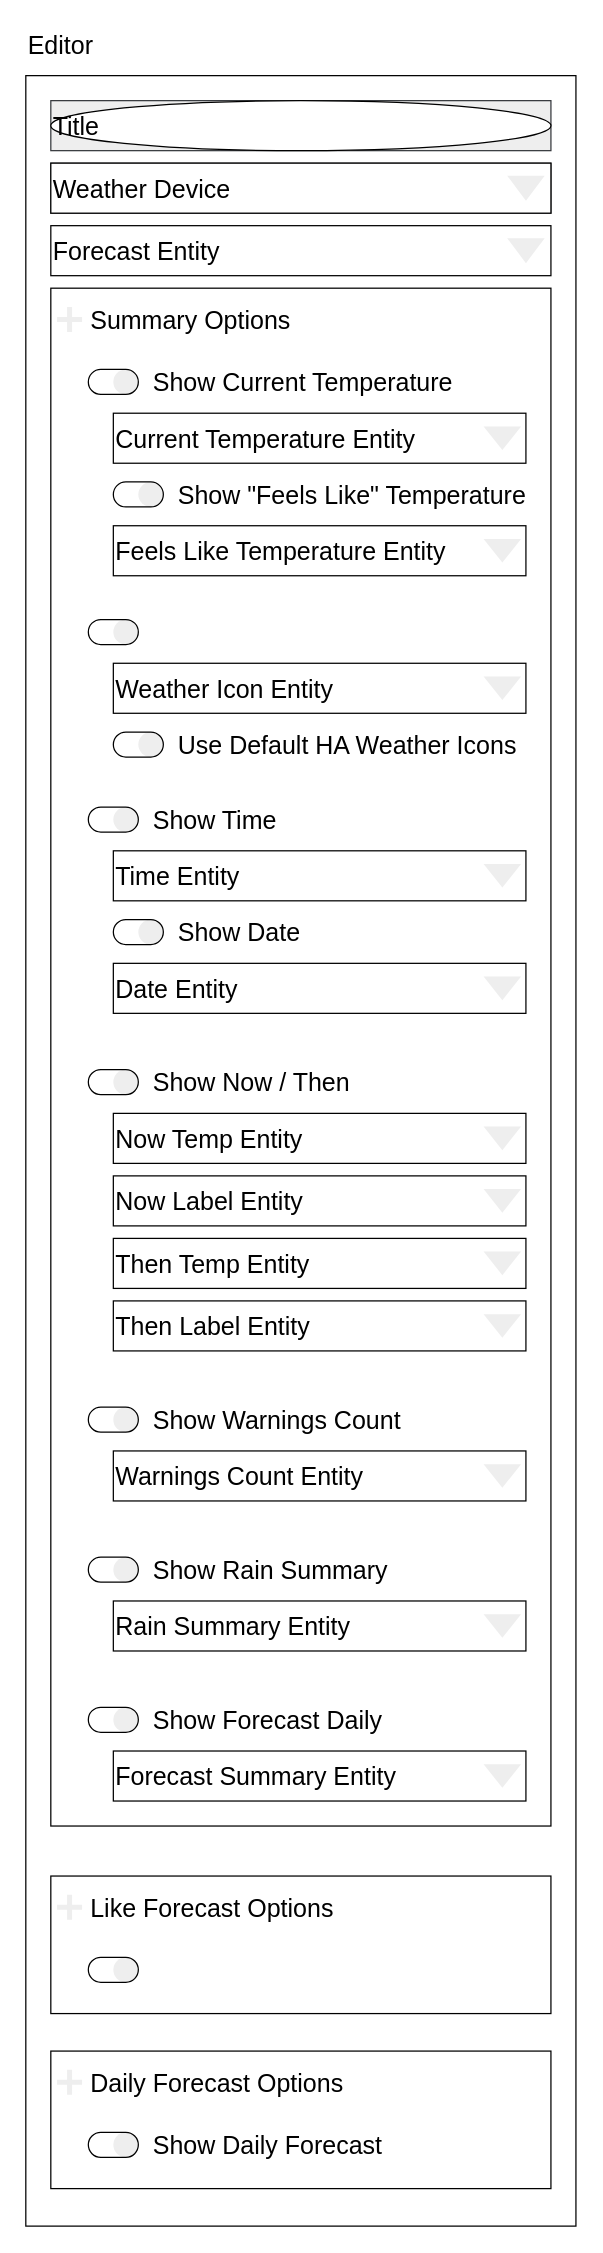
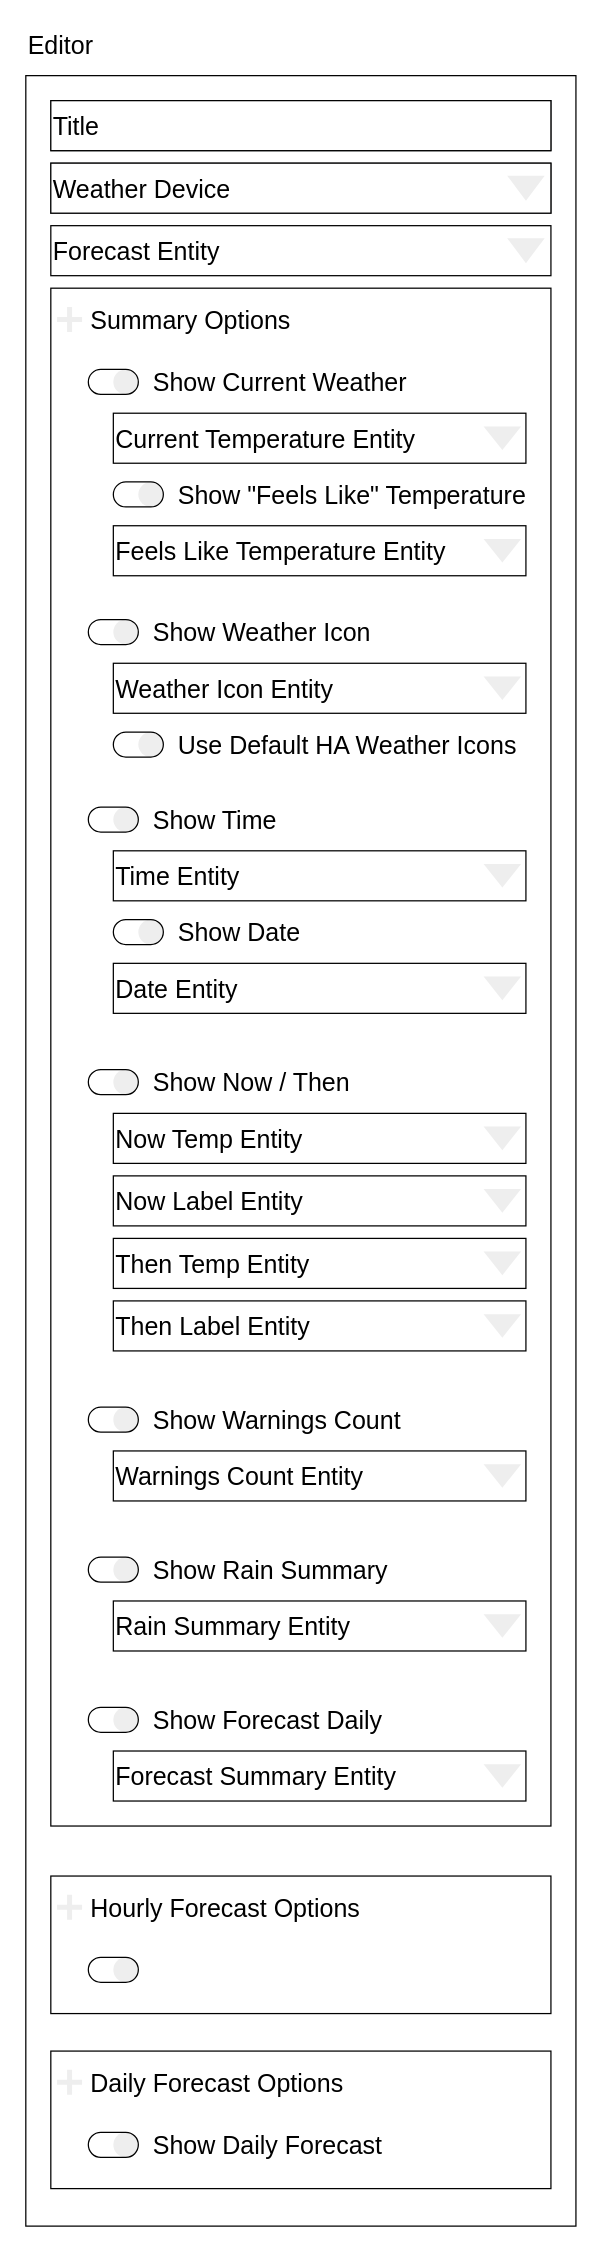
node "Title": shape ellipse -> rectangle
node "Show Current Temperature": label "Show Current Temperature" -> "Show Current Weather"
node "Show Weather Icon": added
node "Like Forecast Options": label "Like Forecast Options" -> "Hourly Forecast Options"
